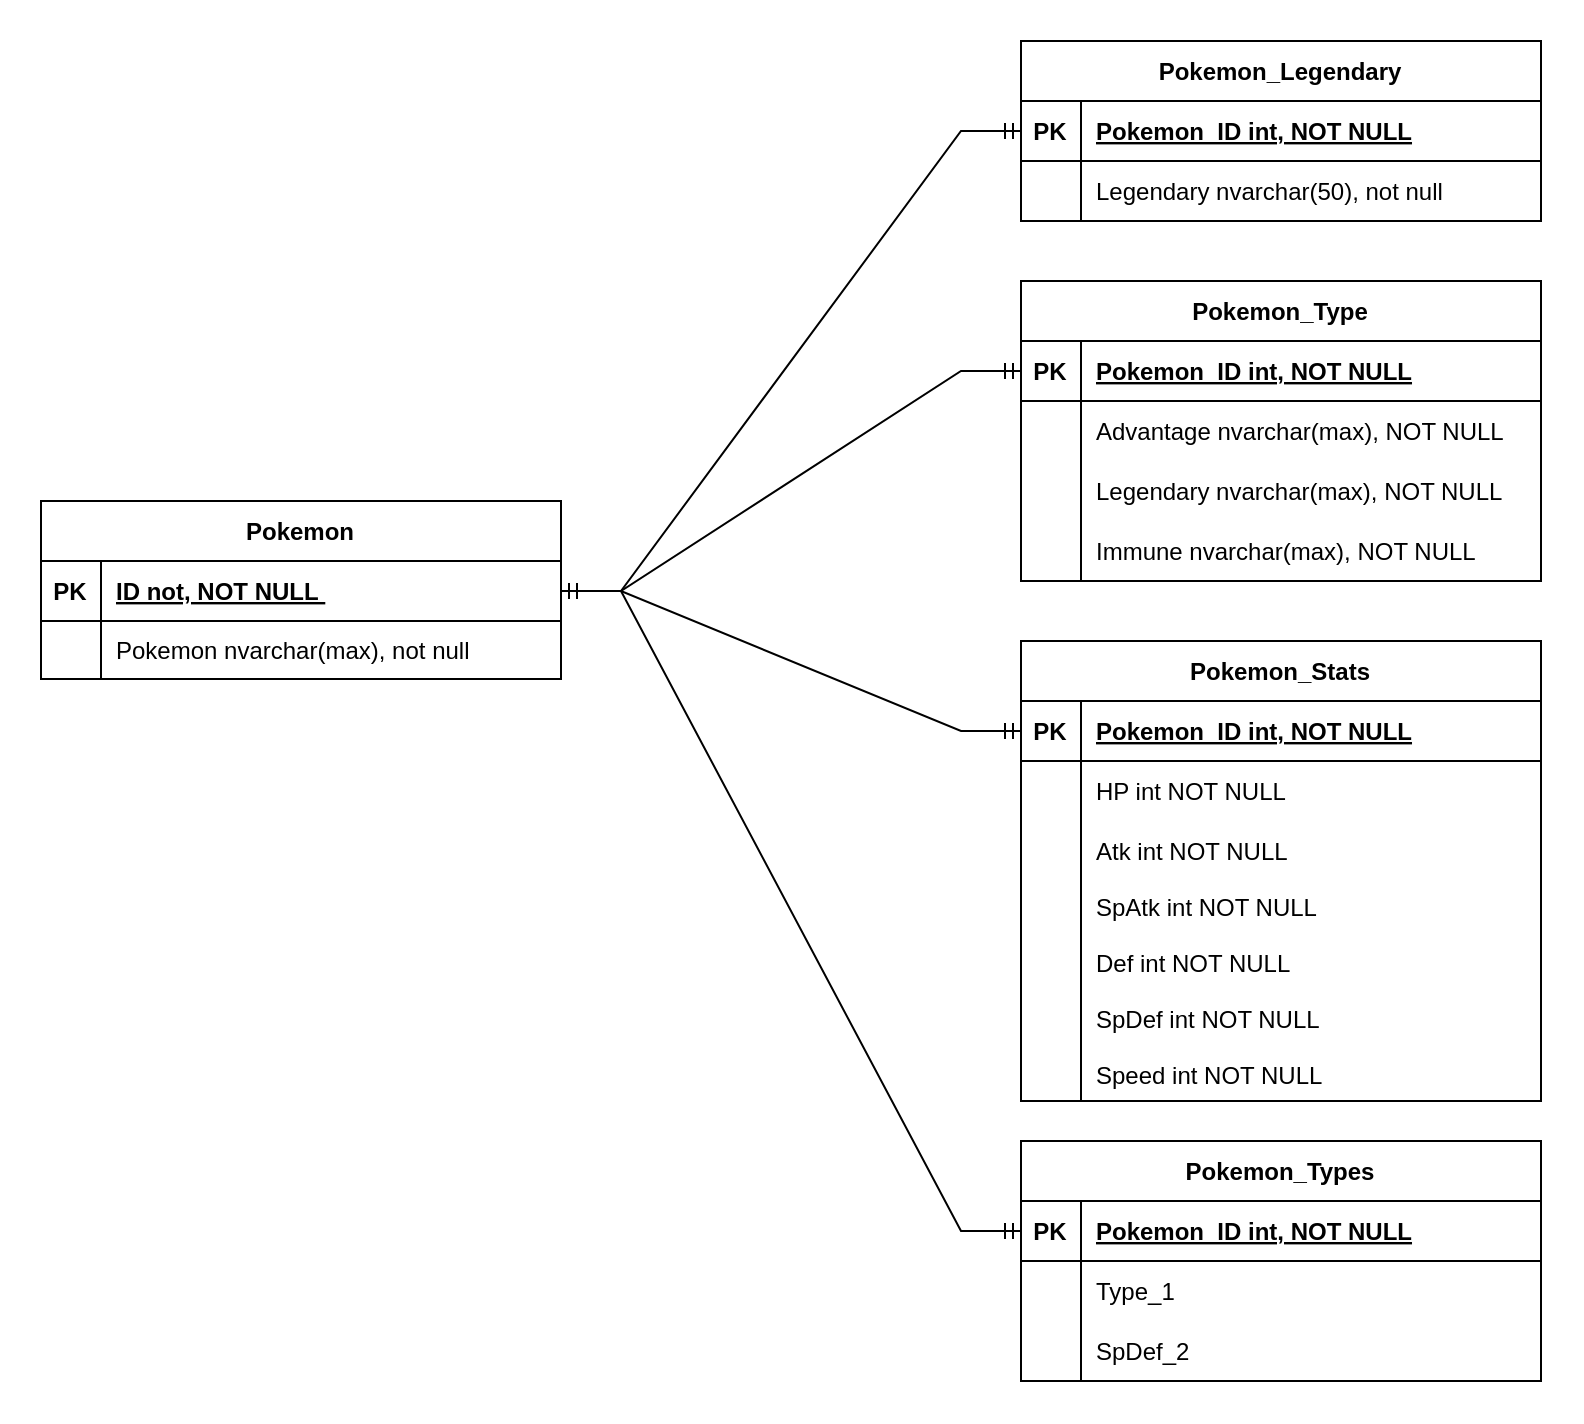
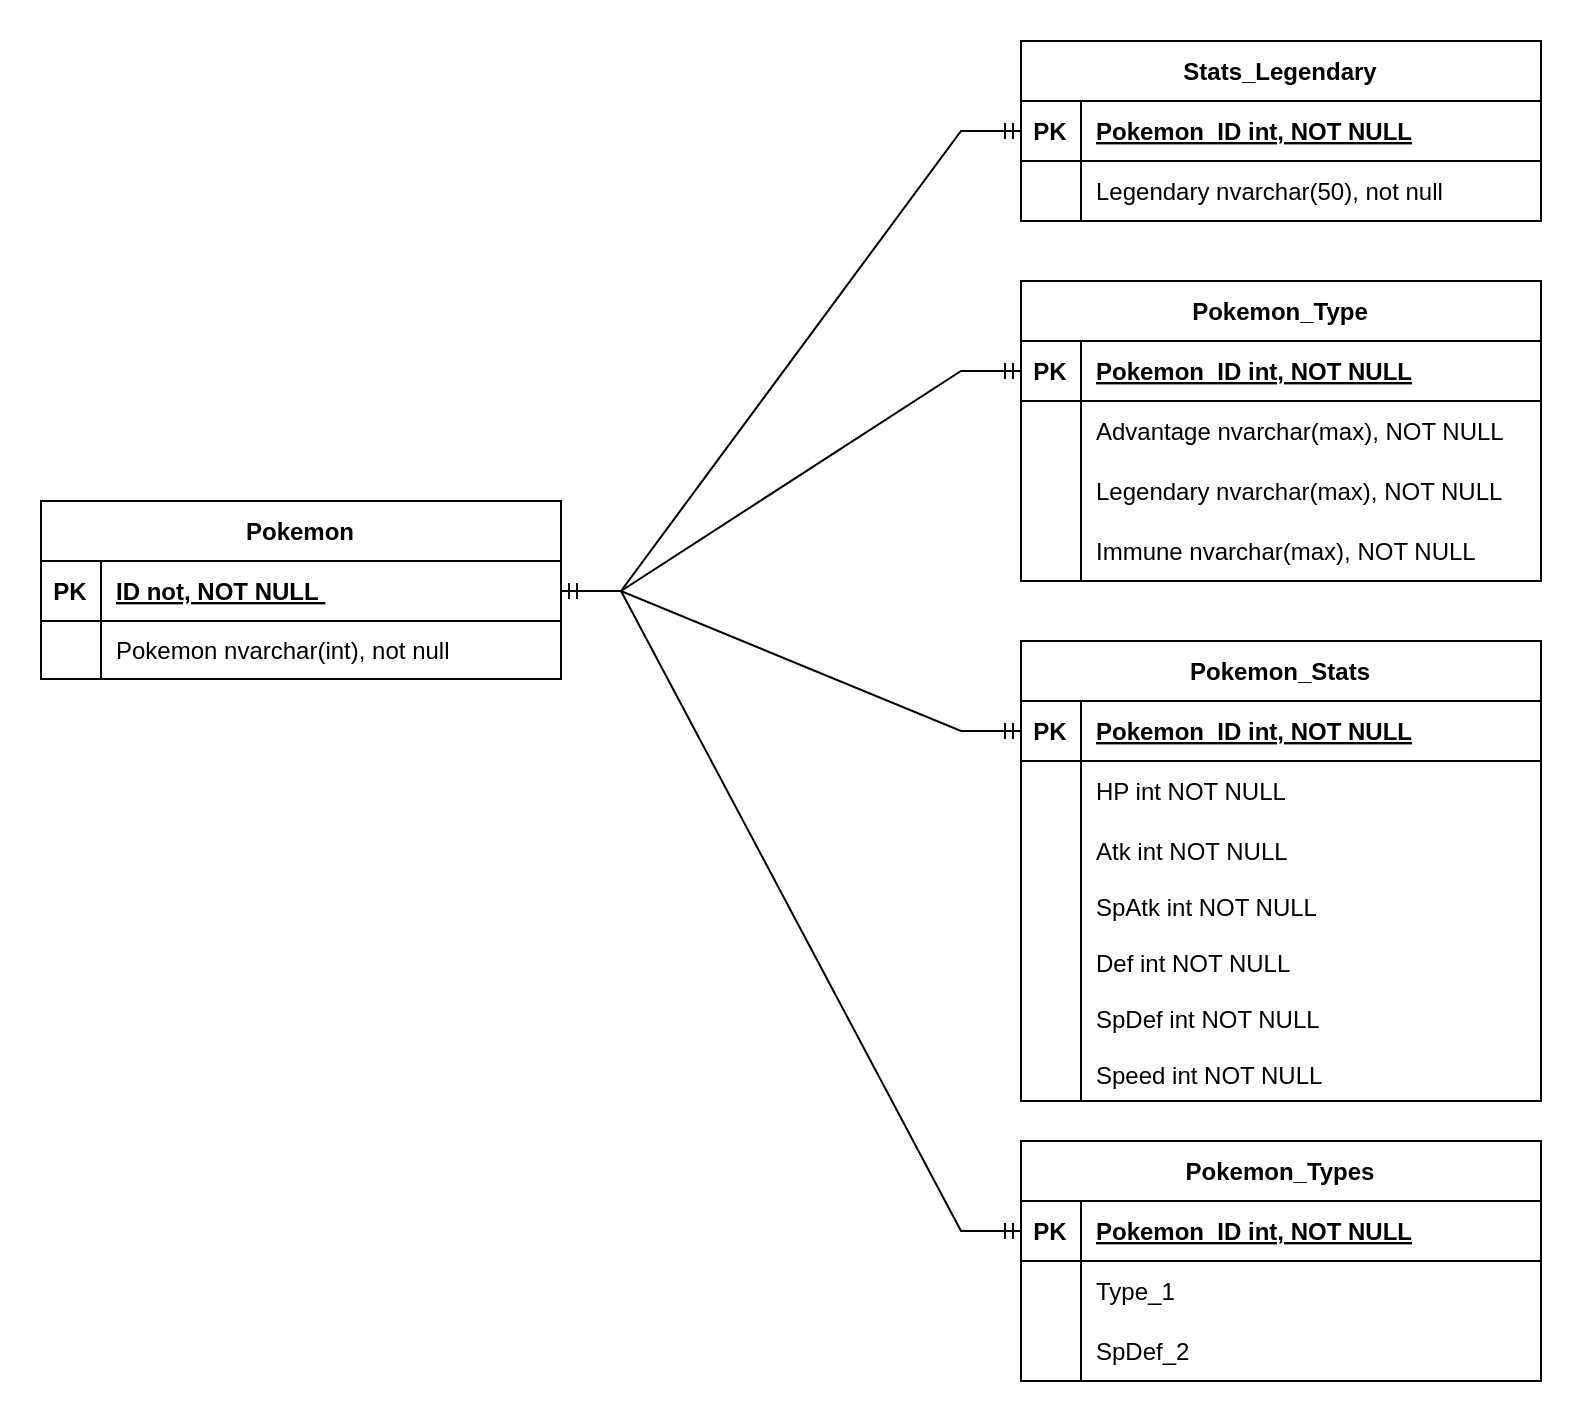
node "Pokemon_Legendary": label "Pokemon_Legendary" -> "Stats_Legendary"
node "Pokemon nvarchar(max), not null": label "Pokemon nvarchar(max), not null" -> "Pokemon nvarchar(int), not null"
